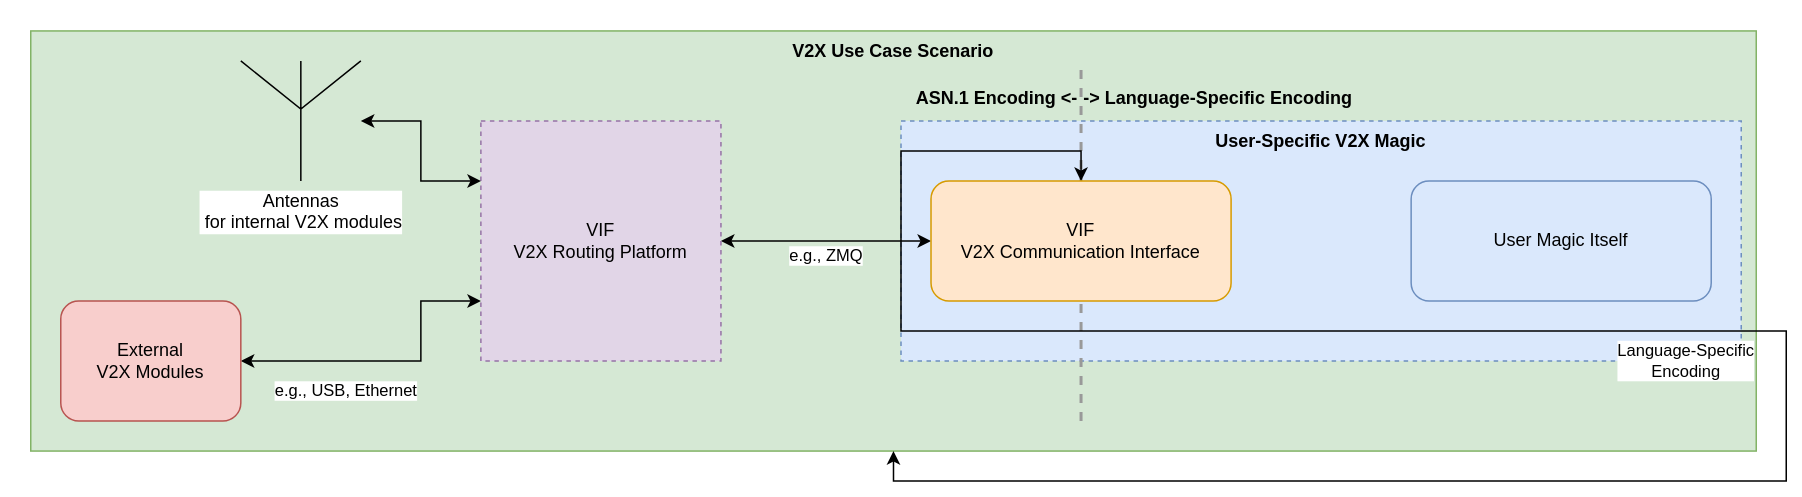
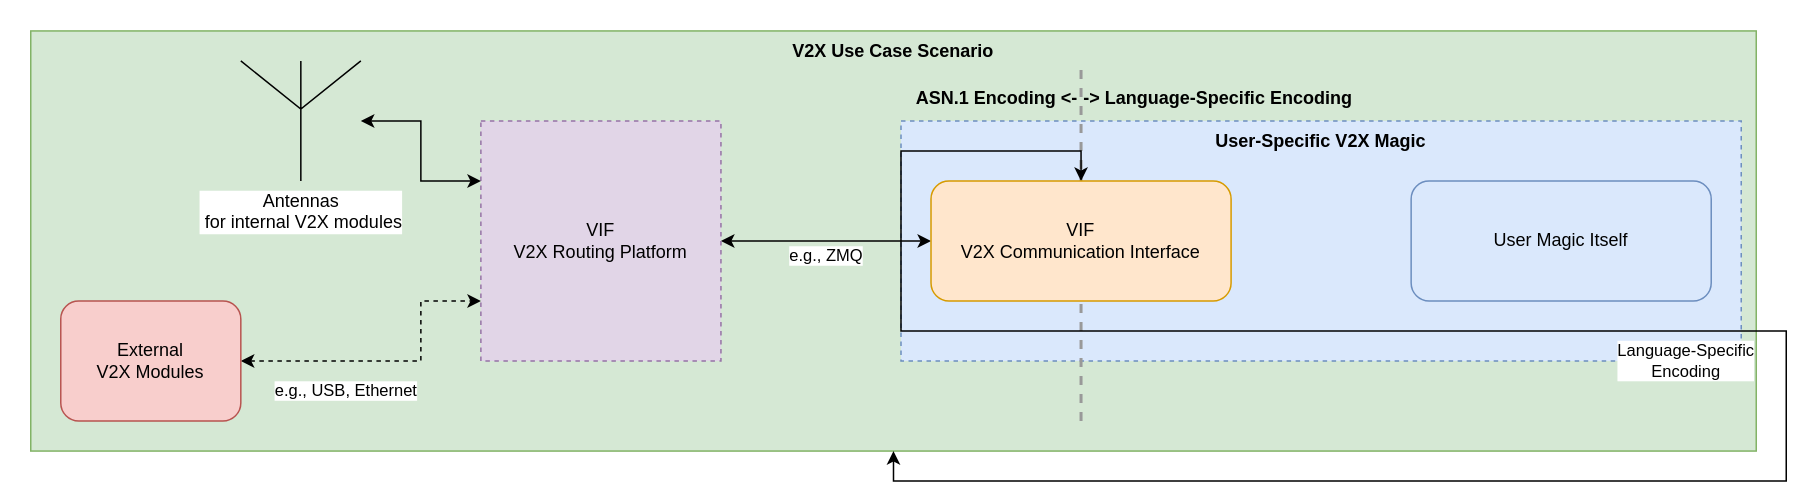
edge "VIF V2X Routing Platform" -- "External V2X Modules": style solid -> dashed
